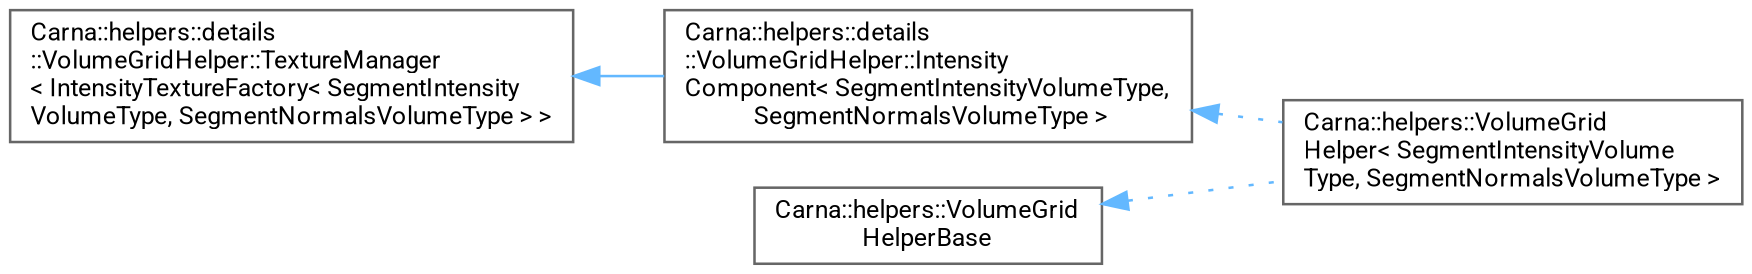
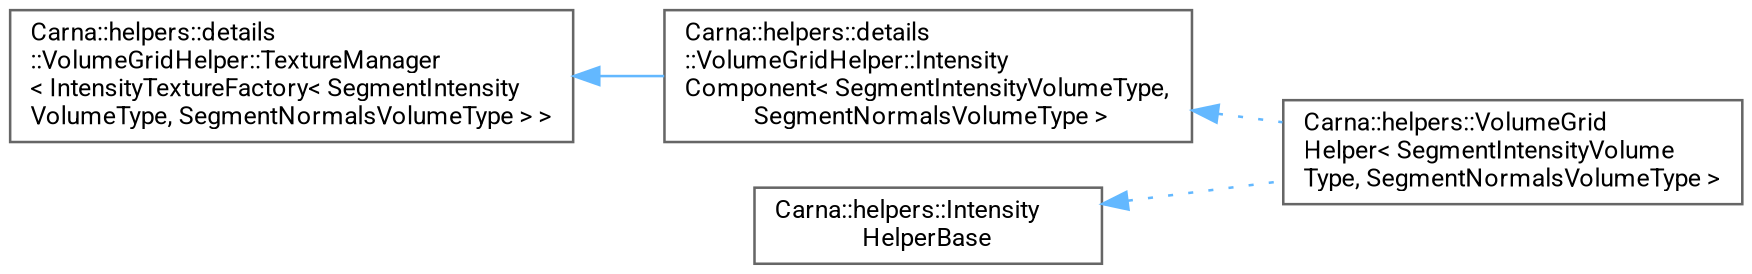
node "Carna::helpers::VolumeGrid HelperBase": label "Carna::helpers::VolumeGrid HelperBase" -> "Carna::helpers::Intensity HelperBase"
